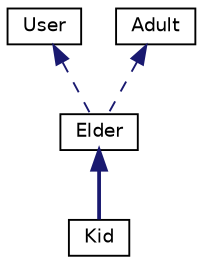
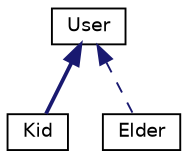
node "Adult": removed
edge "Kid" -> "Elder": now "Kid" -> "User"
